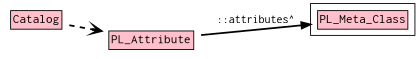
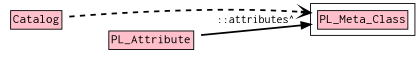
edge "Catalog" -> "PL_Attribute": now "Catalog" -> "PL_Meta_Class"
